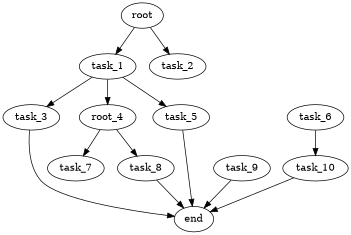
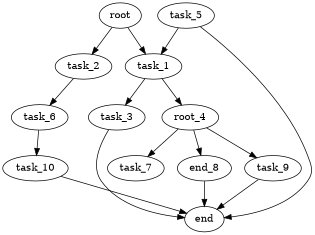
edge "task_2" -> "task_6": added
edge "task_1" -> "task_5": reversed
edge "root_4" -> "task_9": added
node "task_8": label "task_8" -> "end_8"
